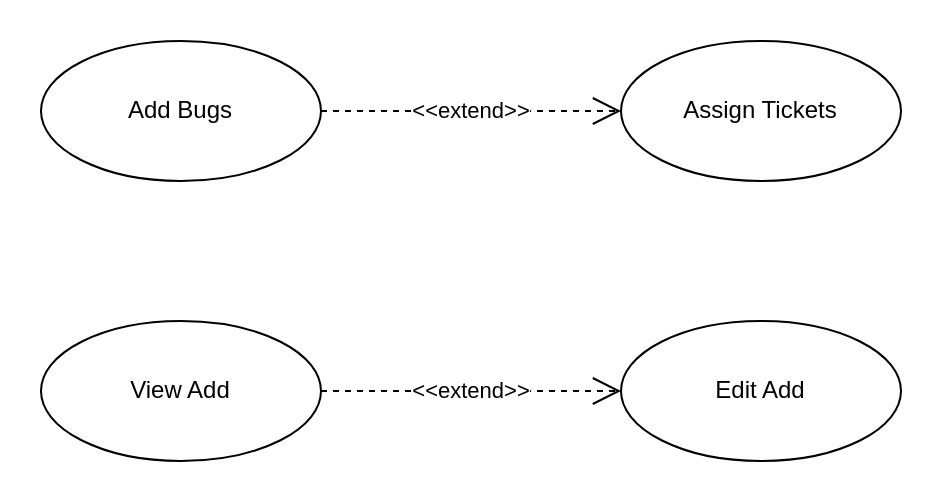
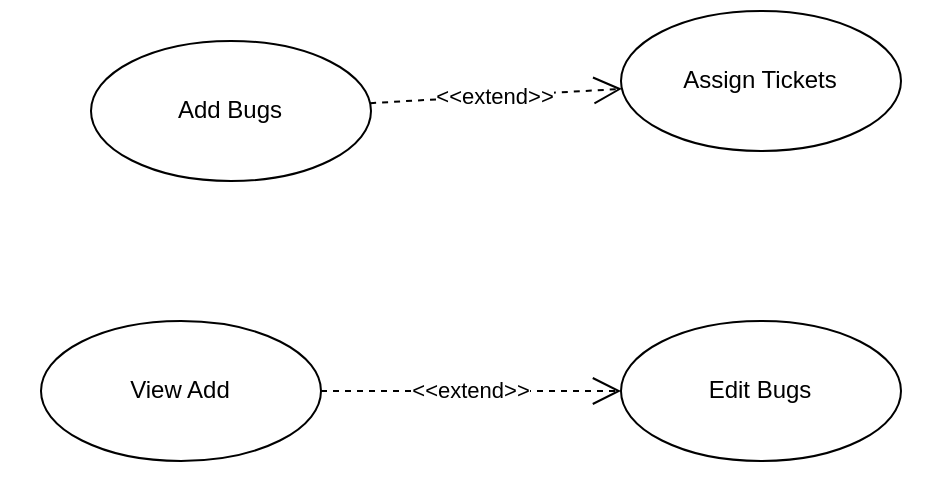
node "Add Bugs": moved (181, 111) -> (231, 111)
node "Assign Tickets": moved (761, 111) -> (761, 81)
node "Edit Add": label "Edit Add" -> "Edit Bugs"
